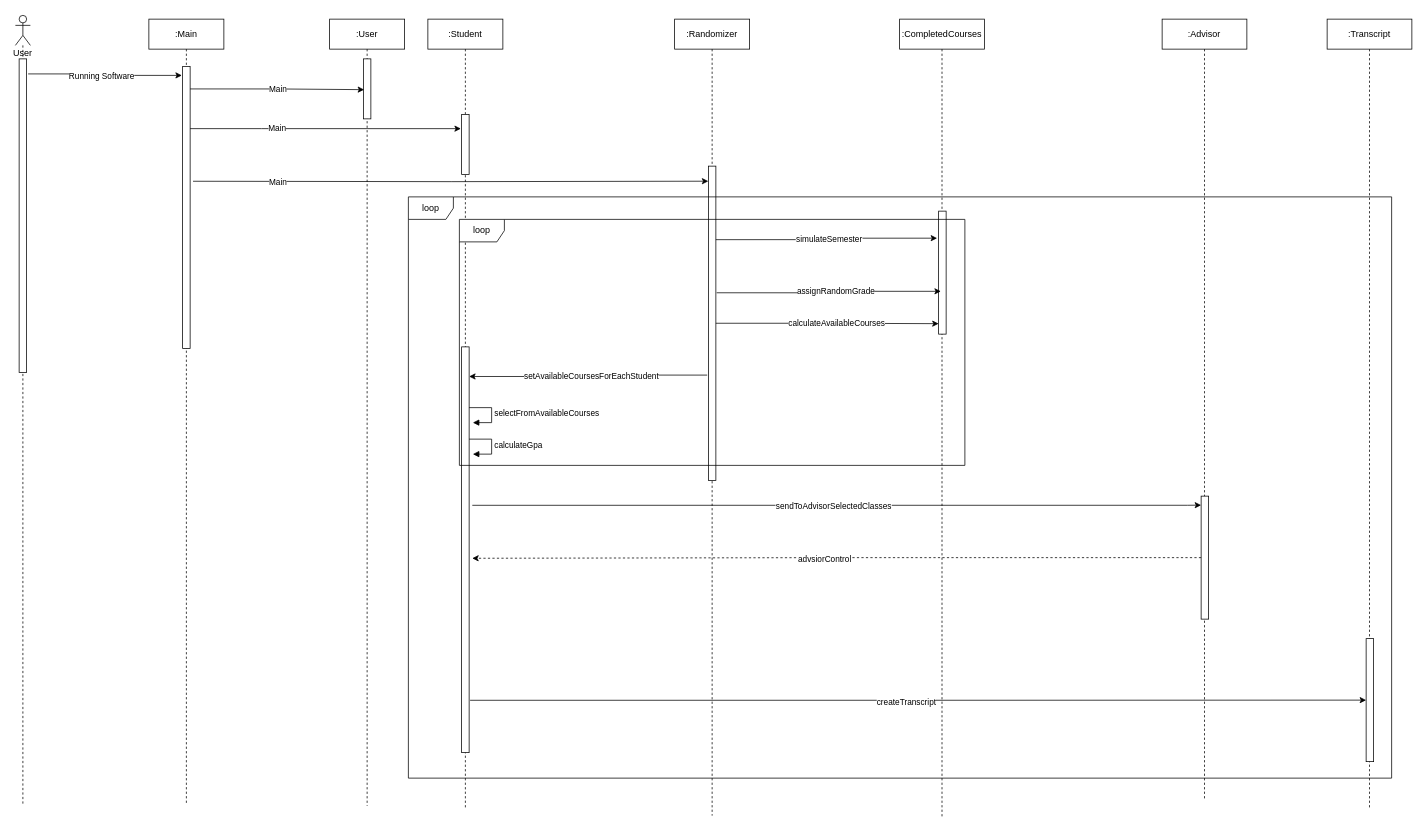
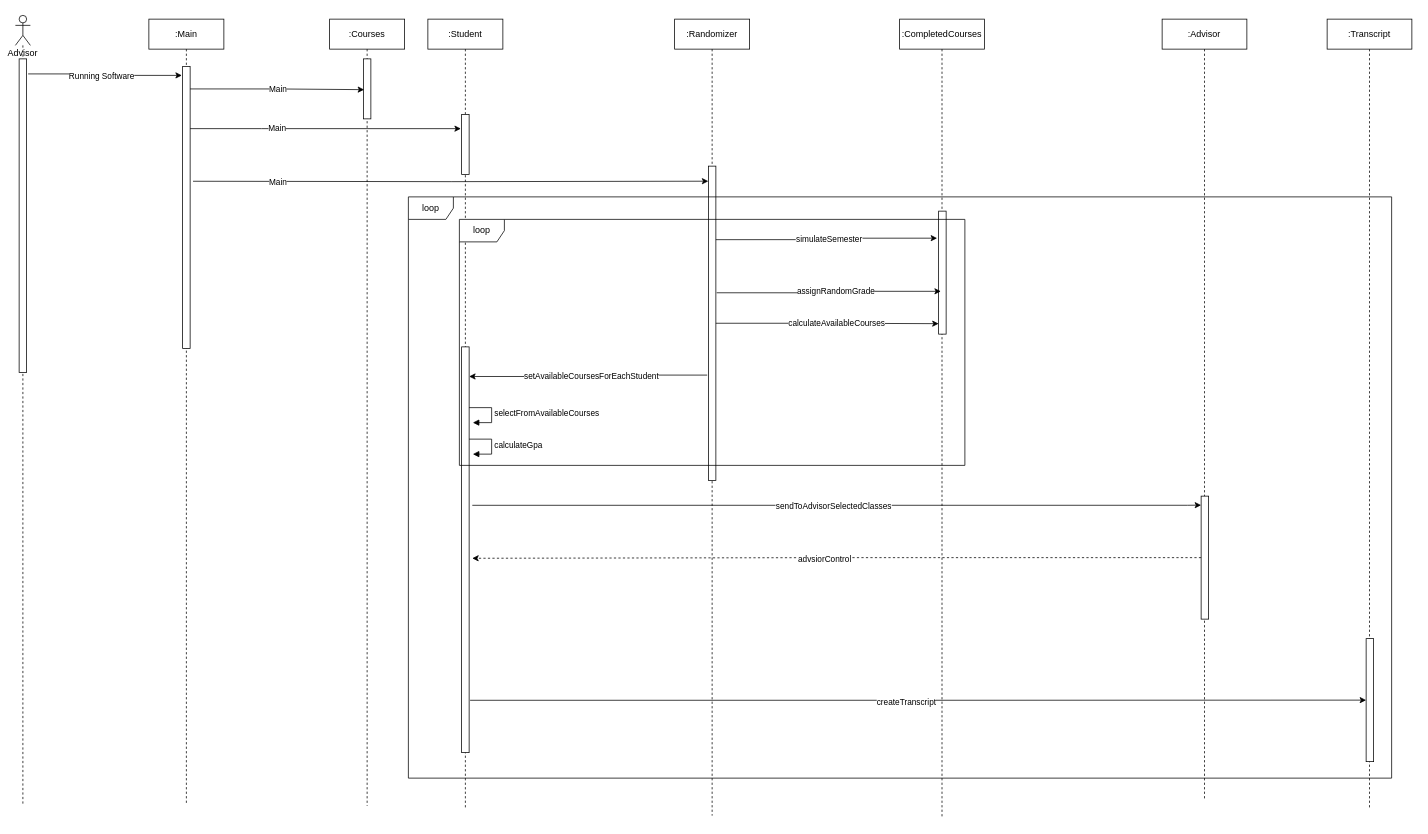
node ":User": label ":User" -> ":Courses"
node "User": label "User" -> "Advisor"
